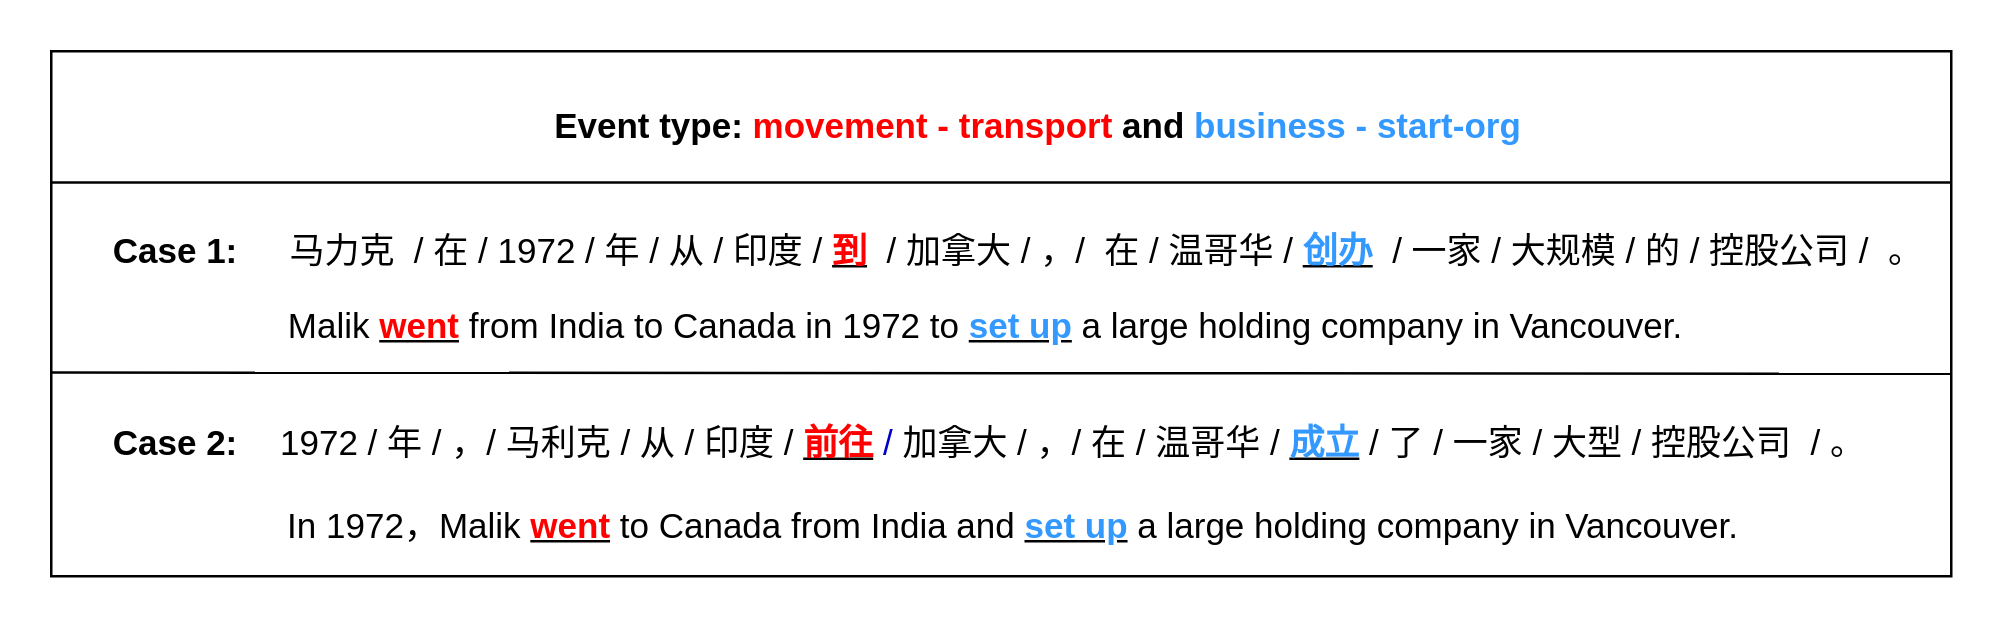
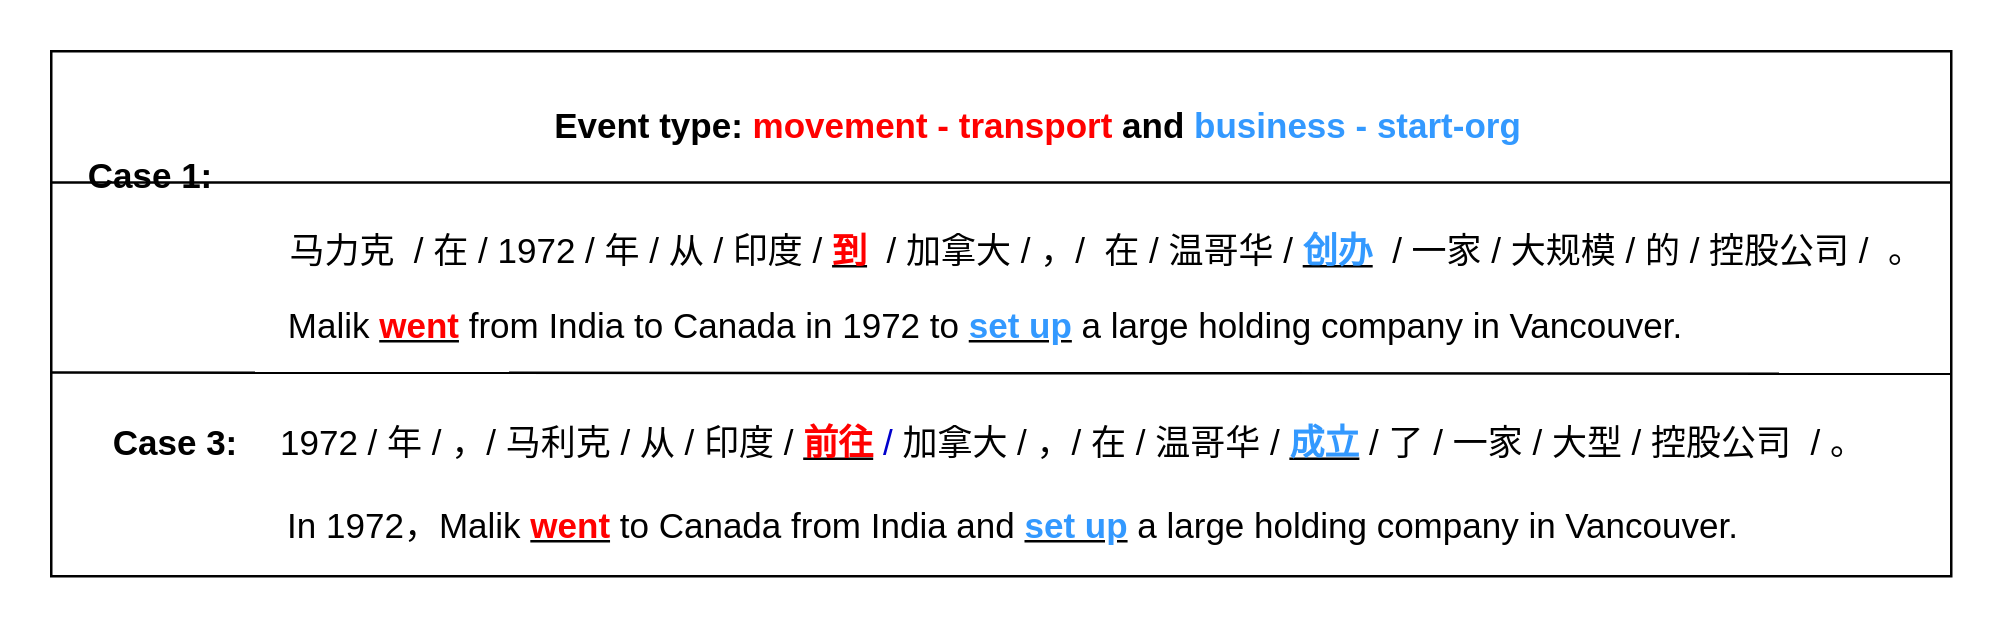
node "Case 1:": moved (176, 251) -> (151, 176)
node "Case 2:": label "Case 2:" -> "Case 3:"
